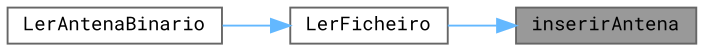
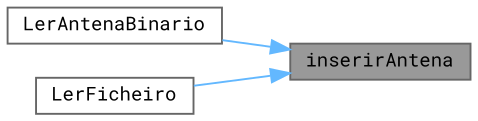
edge "LerAntenaBinario" -> "LerFicheiro": now "LerAntenaBinario" -> "inserirAntena"
